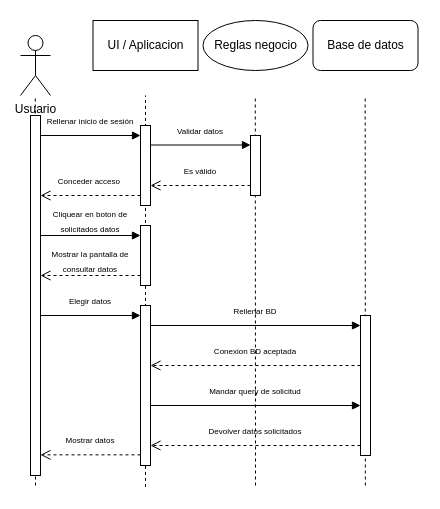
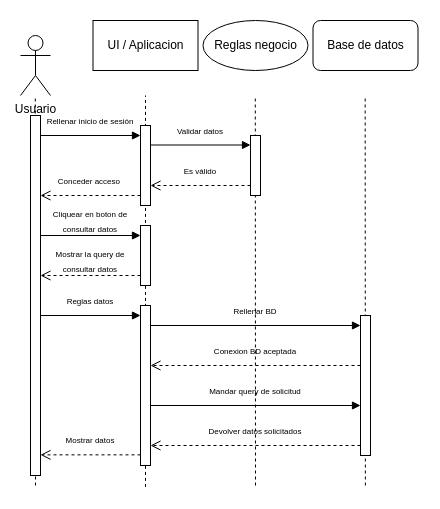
node "Cliquear en boton de solicitados datos": label "Cliquear en boton de solicitados datos" -> "Cliquear en boton de consultar datos"
node "Mostrar la pantalla de consultar datos": label "Mostrar la pantalla de consultar datos" -> "Mostrar la query de consultar datos"
node "Elegir datos": label "Elegir datos" -> "Reglas datos"
